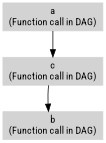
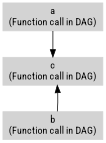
edge "c (Function call in DAG)" -> "b (Function call in DAG)": reversed
